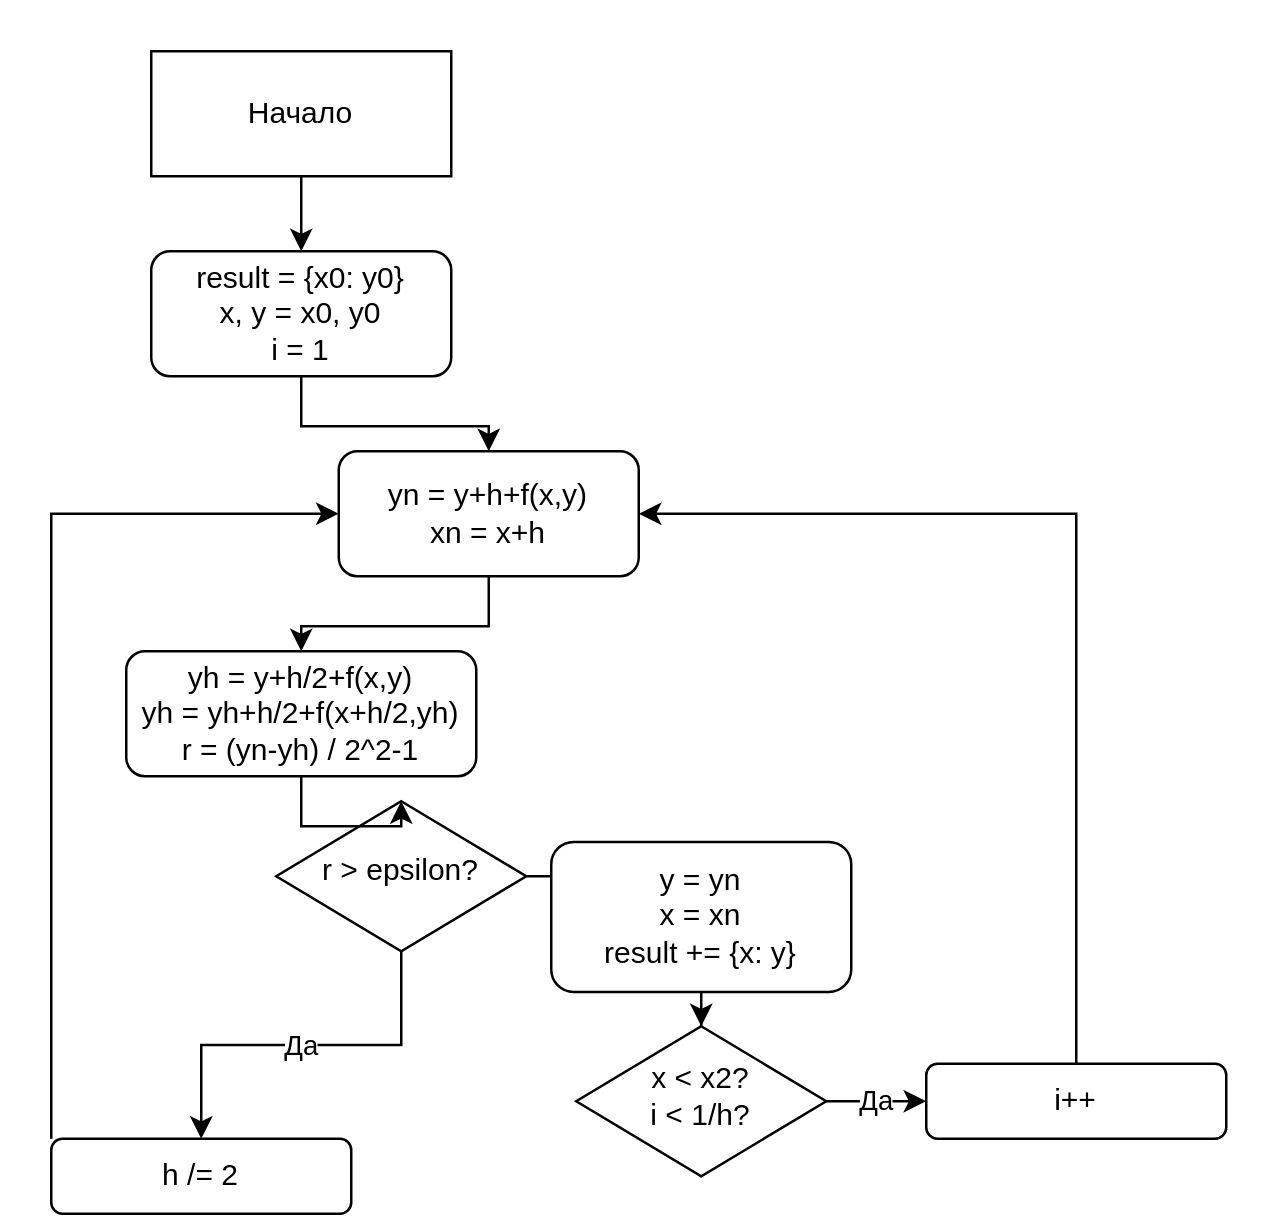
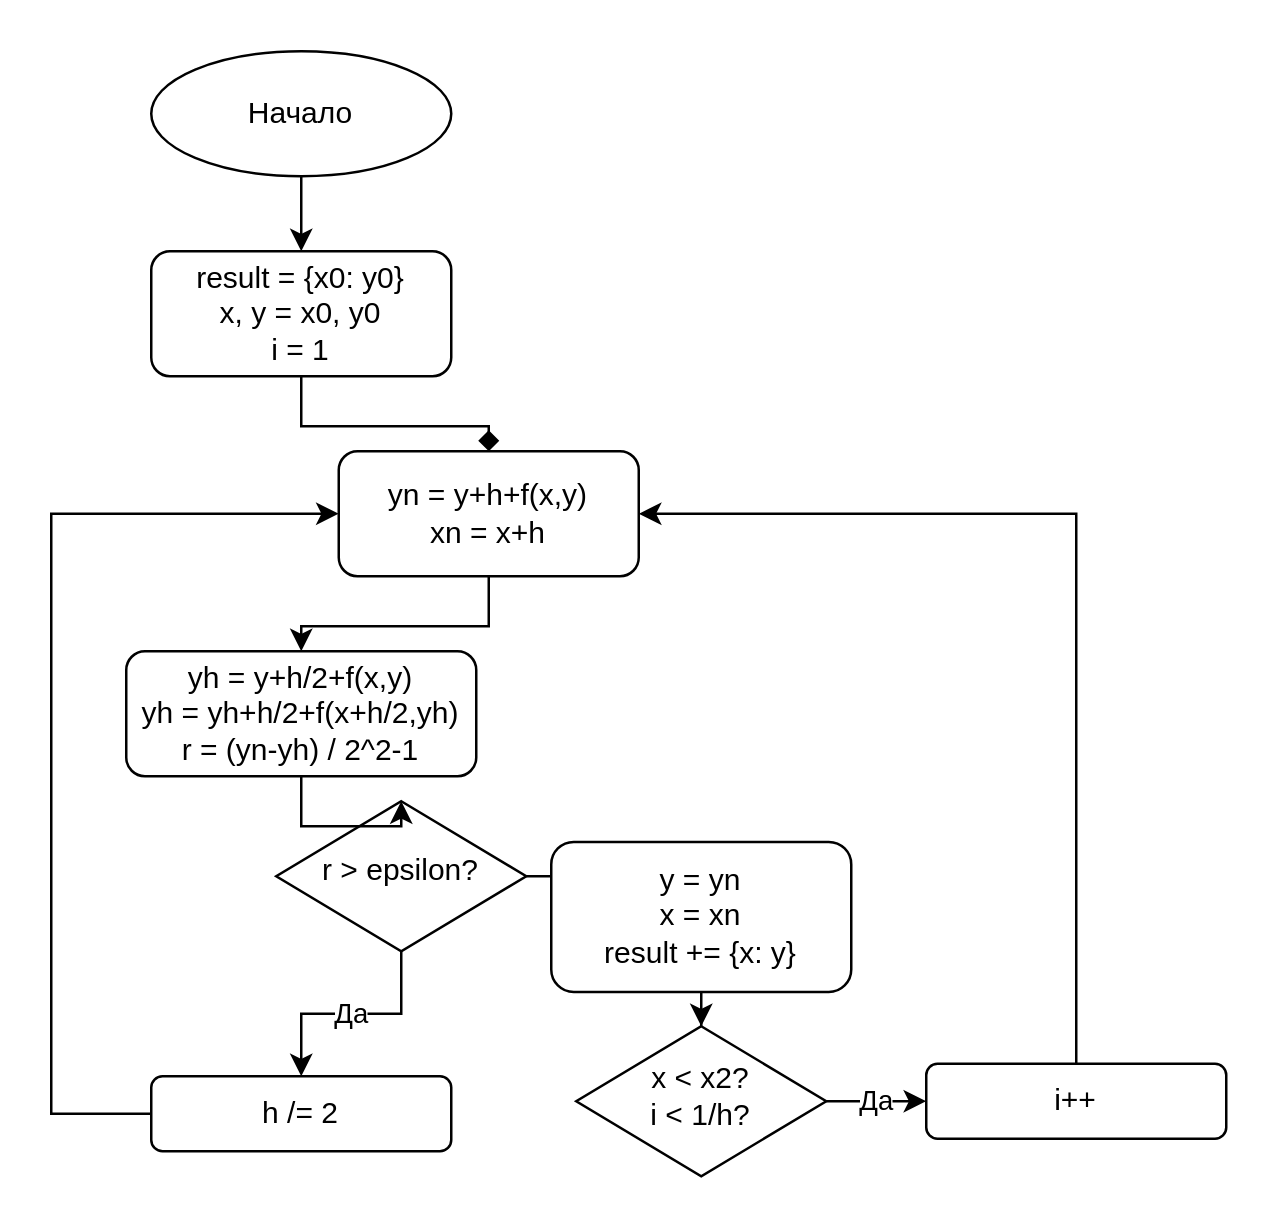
node "Начало": shape rectangle -> ellipse
edge "result = {x0: y0} x, y = x0, y0 i = 1" -> "yn = y+h+f(x,y) xn = x+h": arrowhead classic -> diamond
node "h /= 2": moved (201, 1176) -> (301, 1114)
